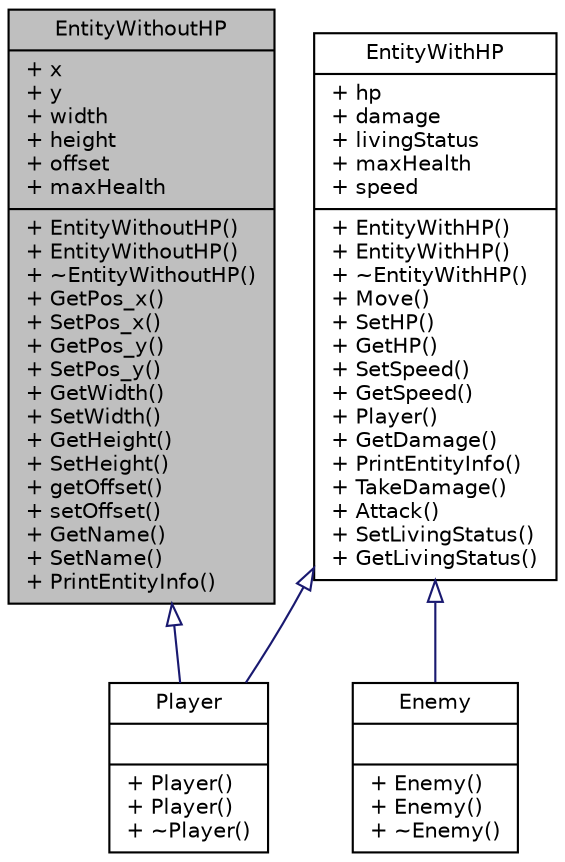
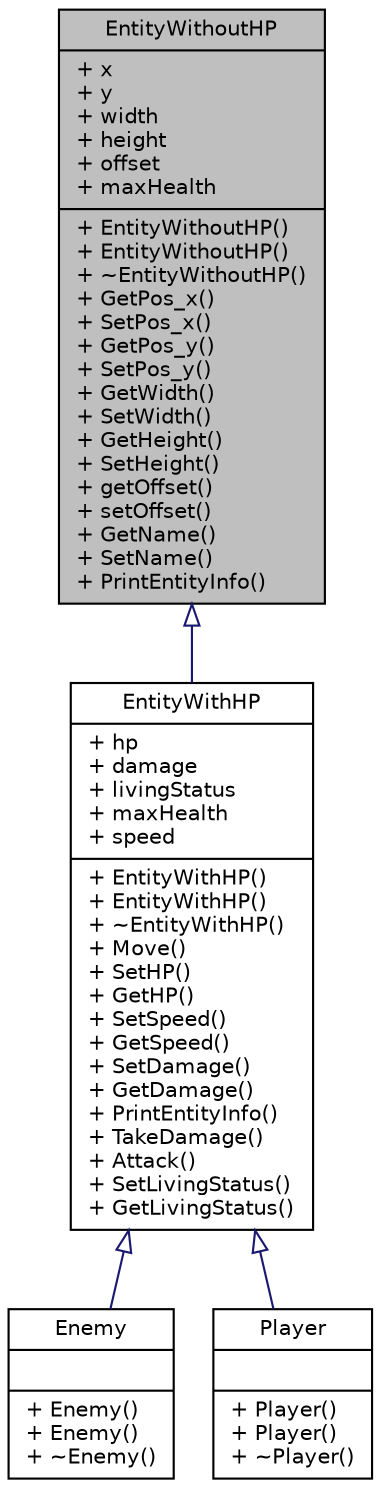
node "EntityWithHP": text "+ Player()" -> "+ SetDamage()"
edge "Player" -> "EntityWithoutHP": now "EntityWithHP" -> "EntityWithoutHP"
